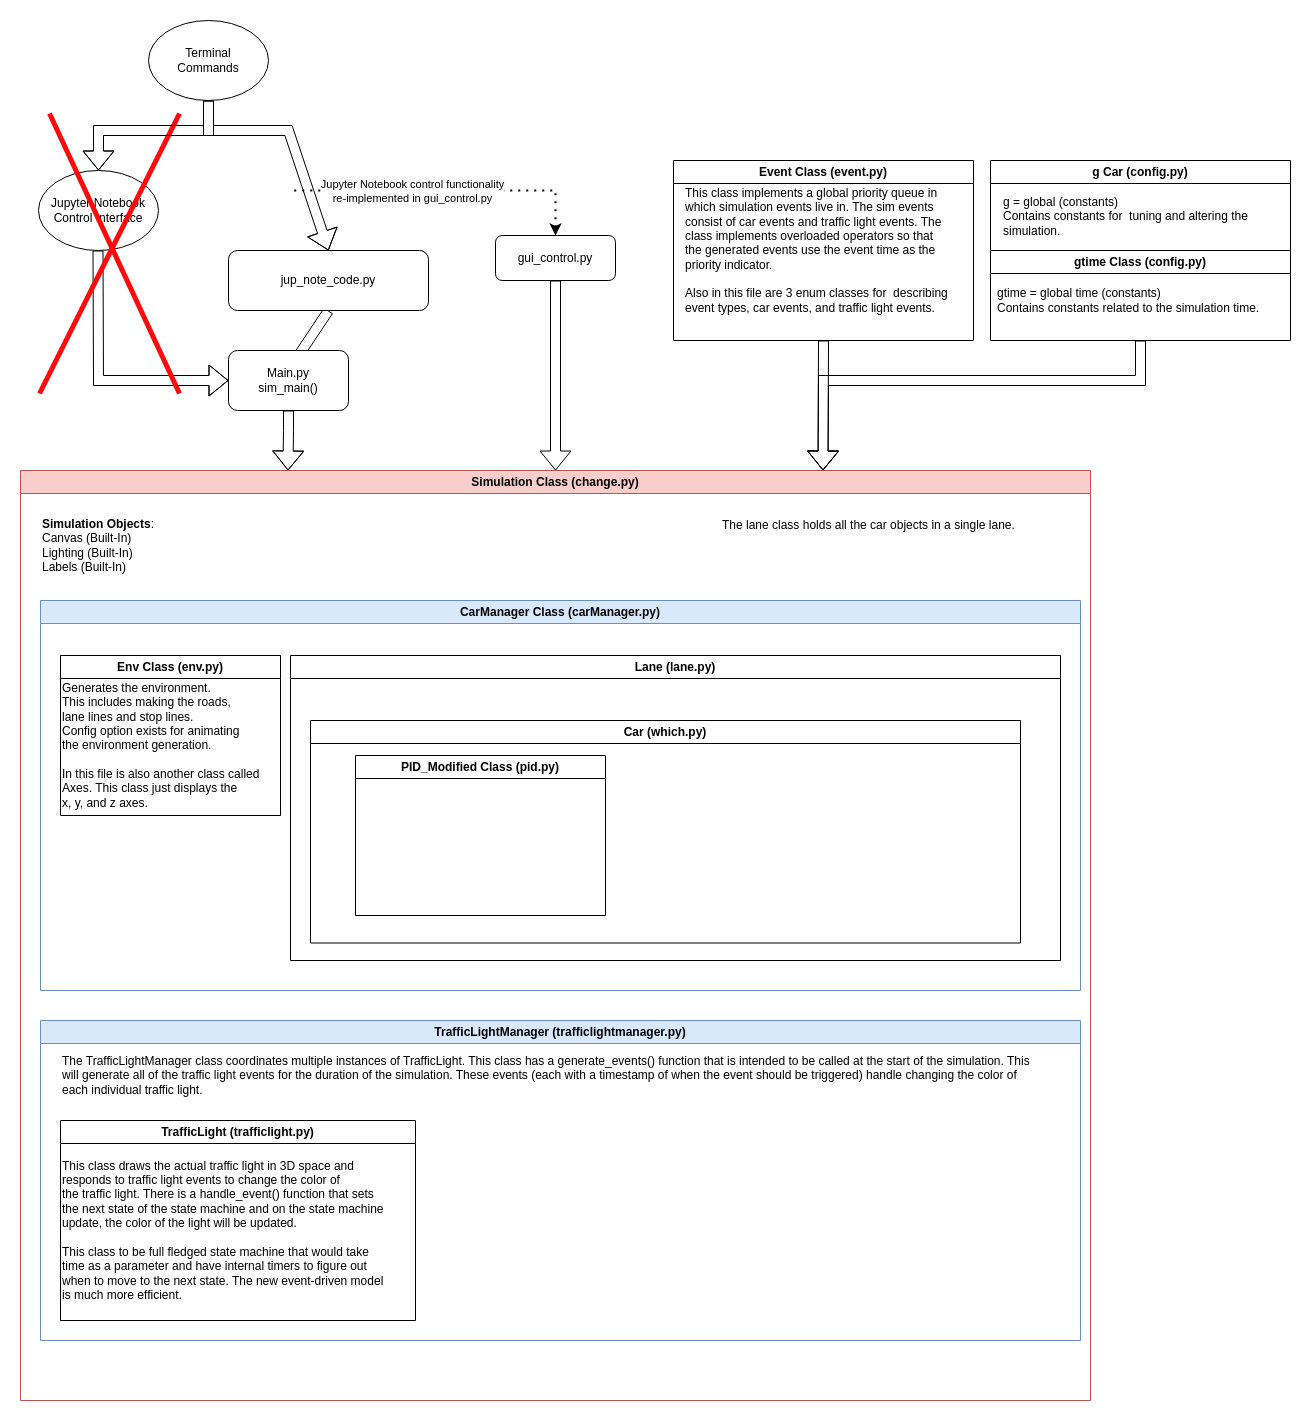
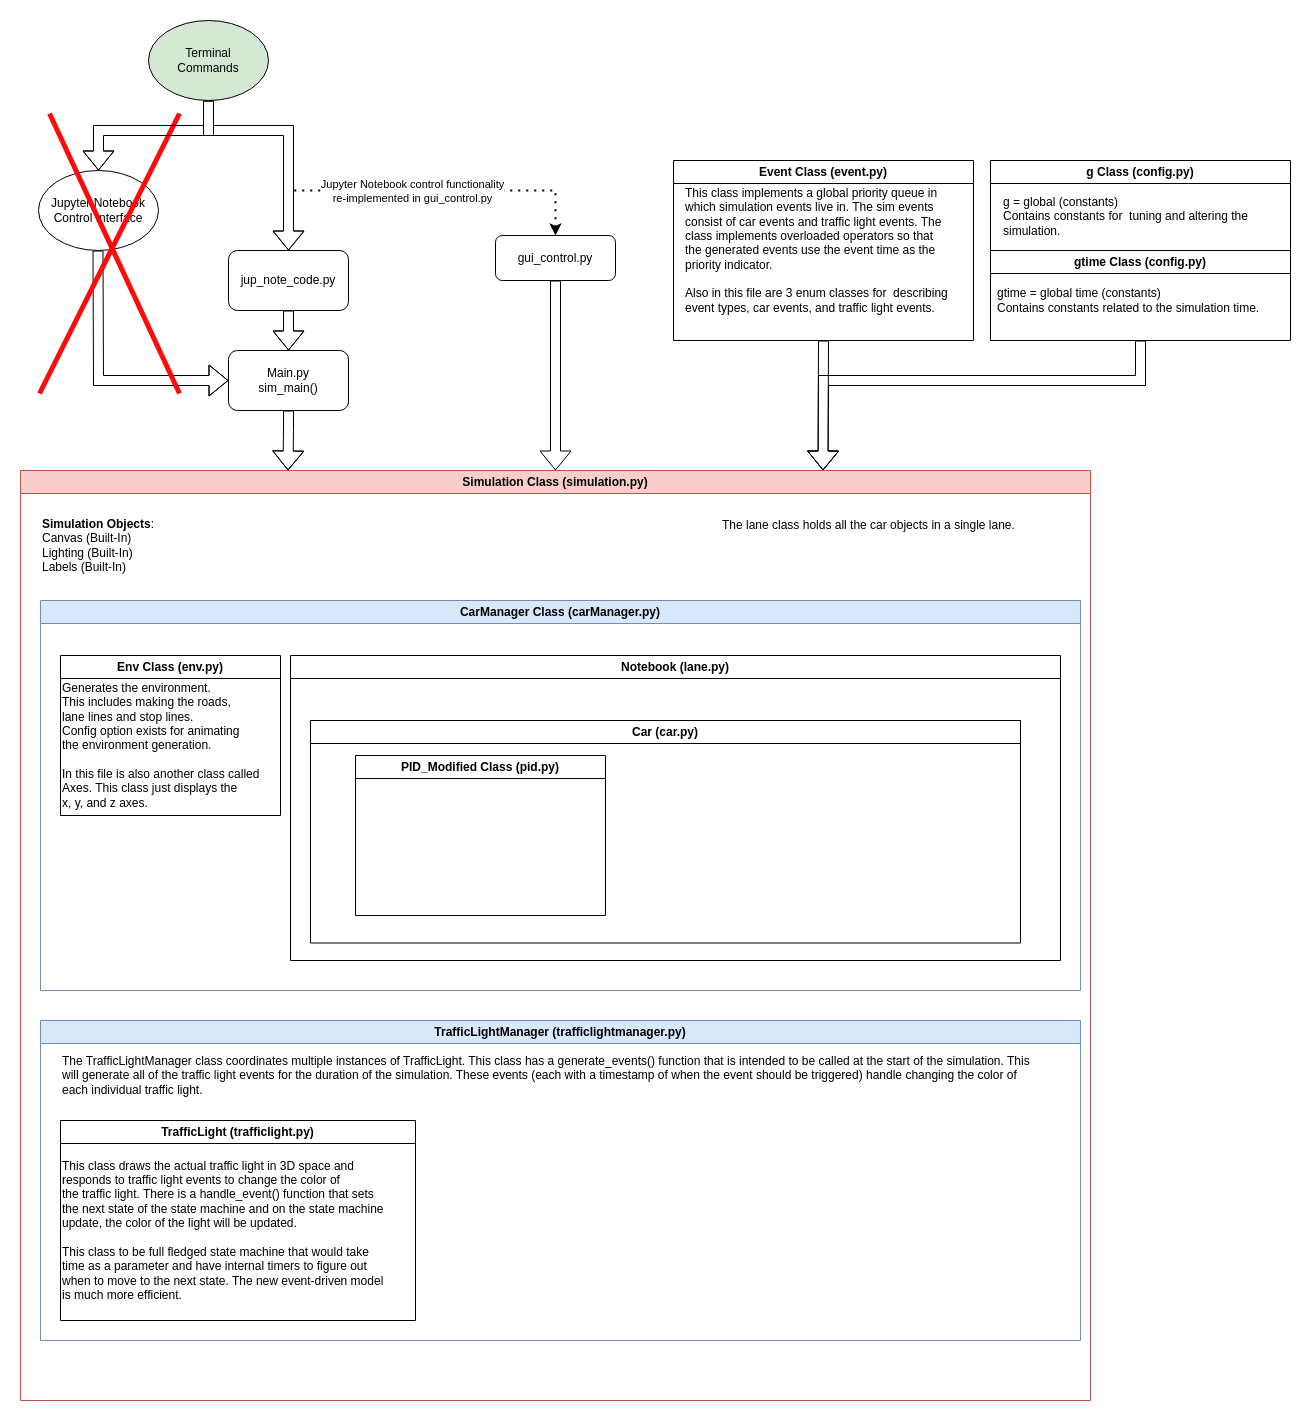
node "Terminal Commands": fillcolor #ffffff -> #d5e8d4
node "g Car (config.py)": label "g Car (config.py)" -> "g Class (config.py)"
node "jup_note_code.py": size 200x60 -> 120x60
node "Simulation Class (change.py)": label "Simulation Class (change.py)" -> "Simulation Class (simulation.py)"
node "Lane (lane.py)": label "Lane (lane.py)" -> "Notebook (lane.py)"
node "Car (which.py)": label "Car (which.py)" -> "Car (car.py)"
